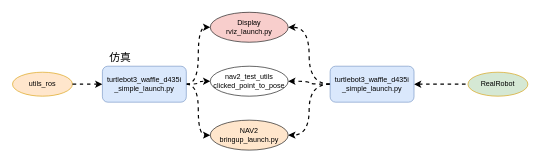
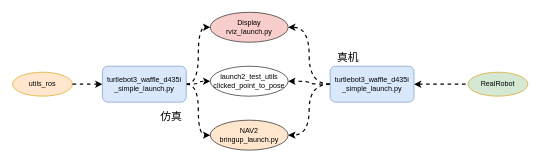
node "仿真": moved (120, 57) -> (171, 117)
node "真机": added
node "nav2_test_utils clicked_point_to_pose": label "nav2_test_utils clicked_point_to_pose" -> "launch2_test_utils clicked_point_to_pose"
